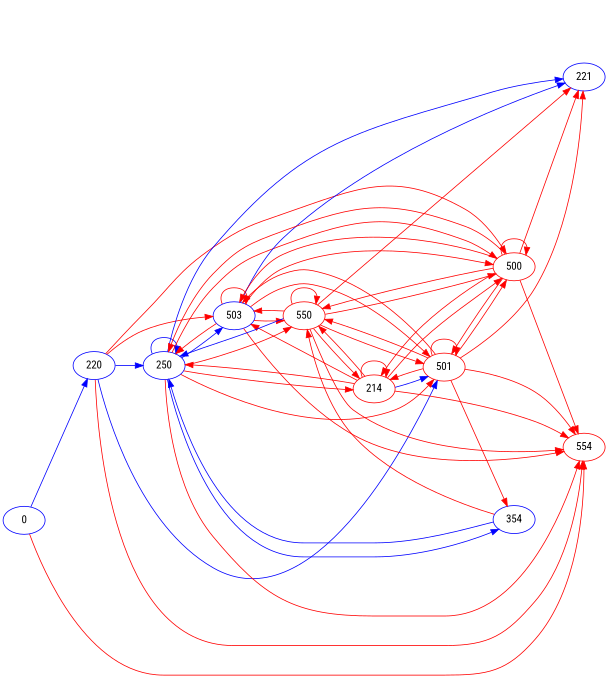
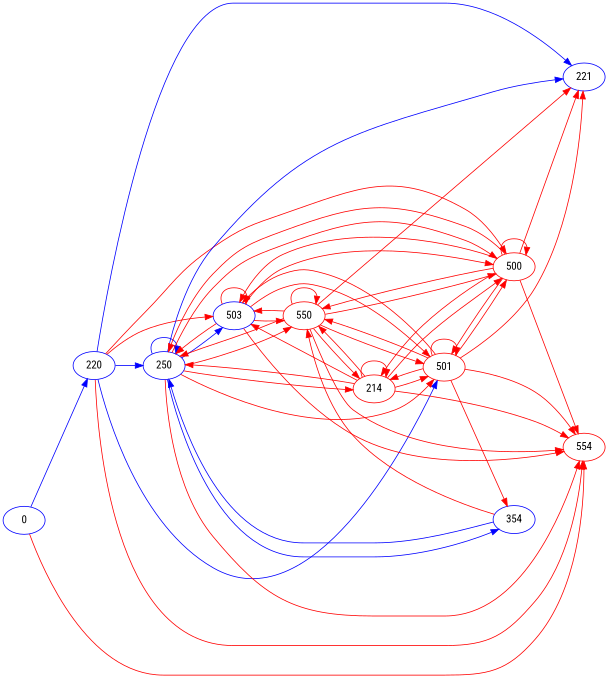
edge "503" -> "221": now "220" -> "221"
edge "550" -> "250": color blue -> red
edge "214" -> "501": color blue -> red
